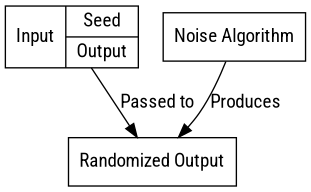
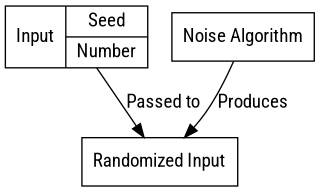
node "Input": text "Output" -> "Number"
node "Randomized Output": label "Randomized Output" -> "Randomized Input"
